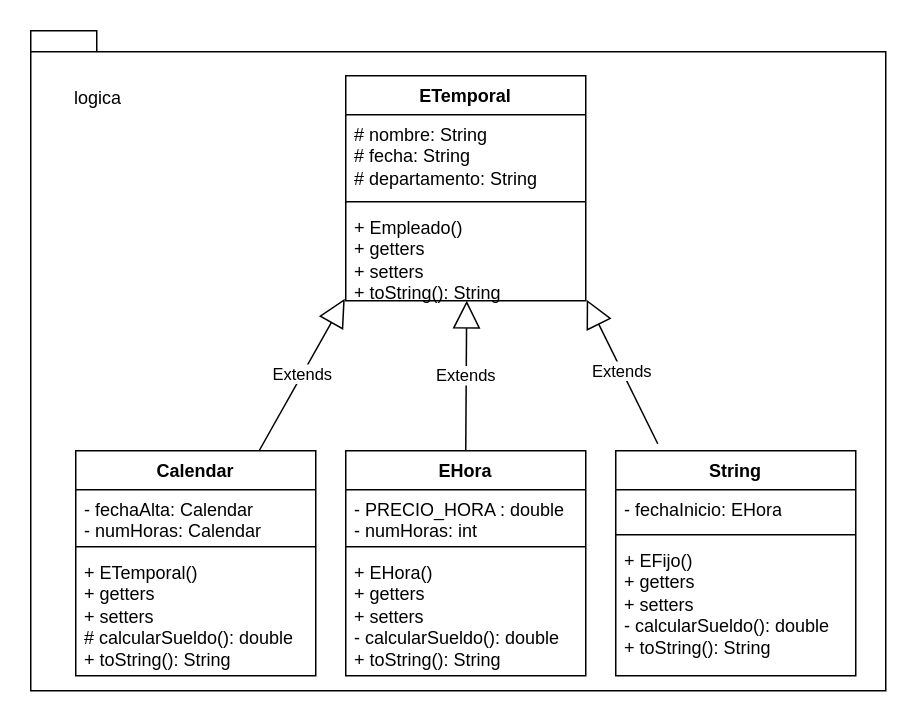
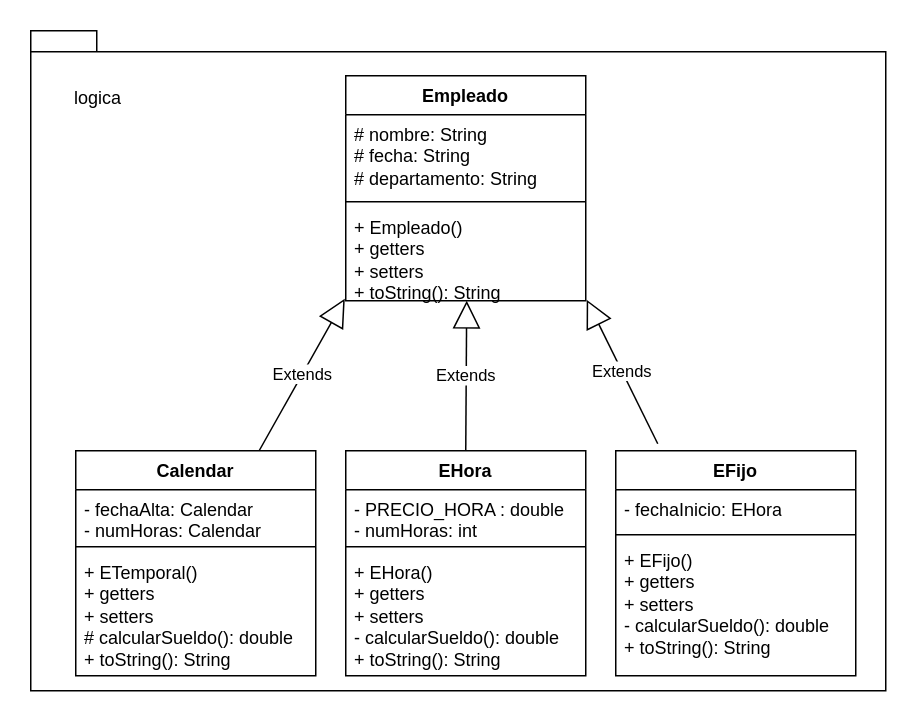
node "ETemporal": label "ETemporal" -> "Empleado"
node "String": label "String" -> "EFijo"
